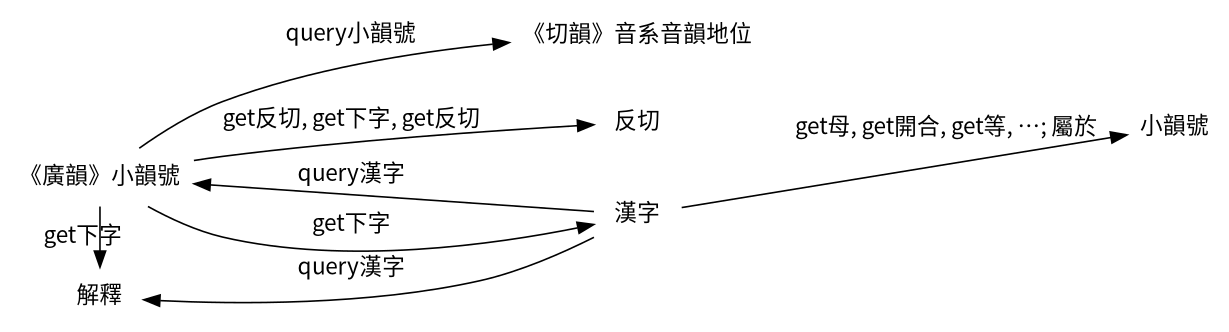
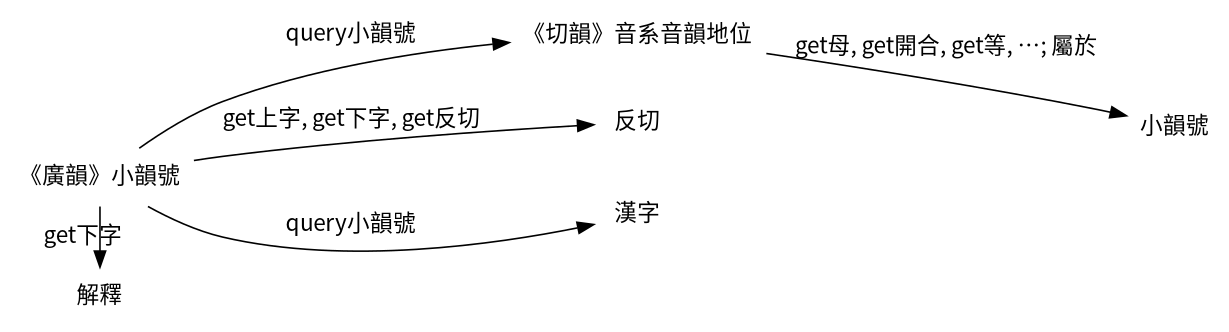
edge "《廣韻》小韻號" -> "反切": label "get反切, get下字, get反切" -> "get上字, get下字, get反切"
edge "漢字" -> "小韻號": now "《切韻》音系音韻地位" -> "小韻號"
edge "漢字" -> "《廣韻》小韻號": removed, label "query漢字"
edge "《廣韻》小韻號" -> "漢字": label "get下字" -> "query小韻號"
edge "漢字" -> "解釋": removed, label "query漢字"
